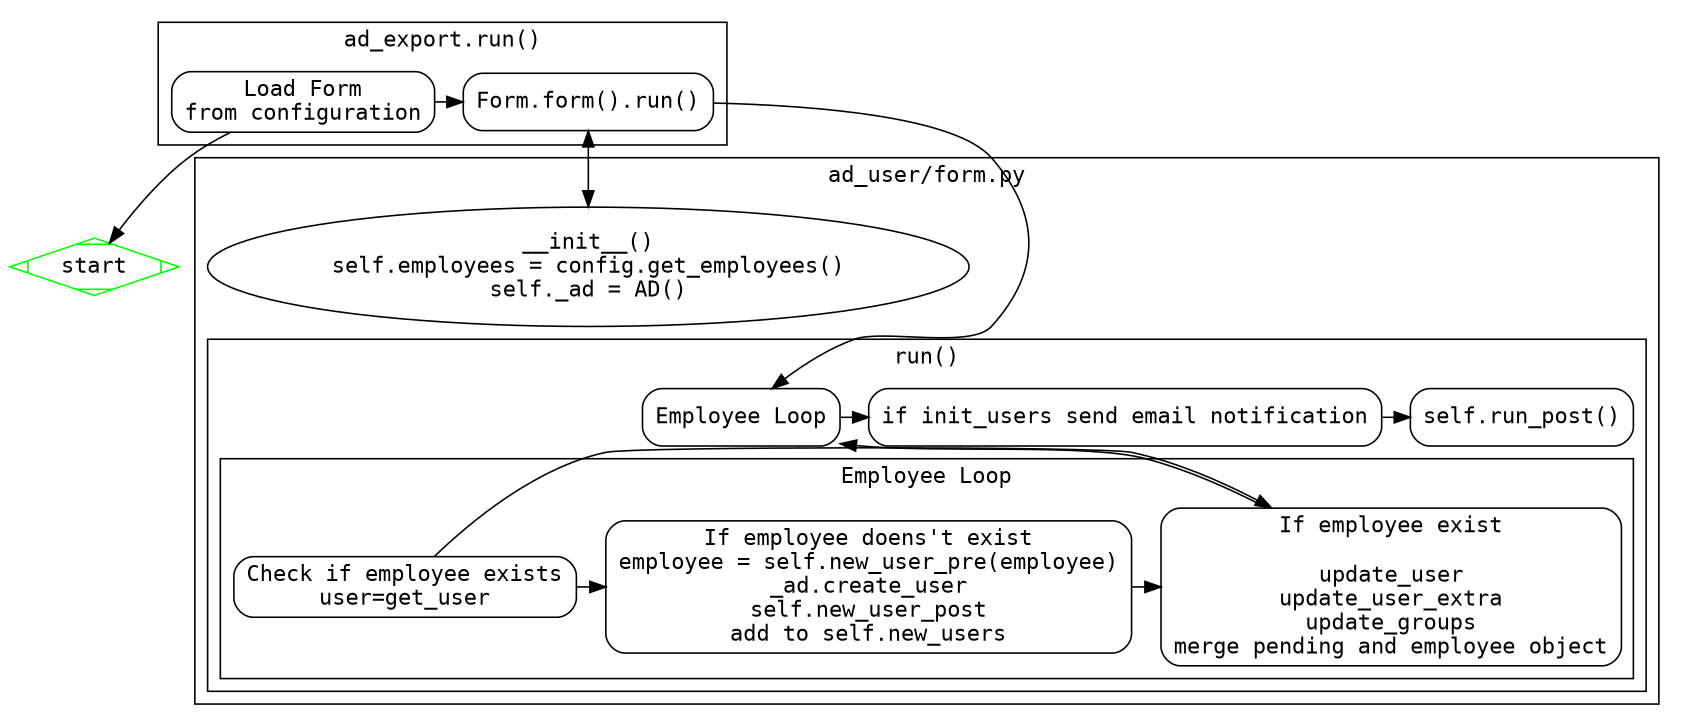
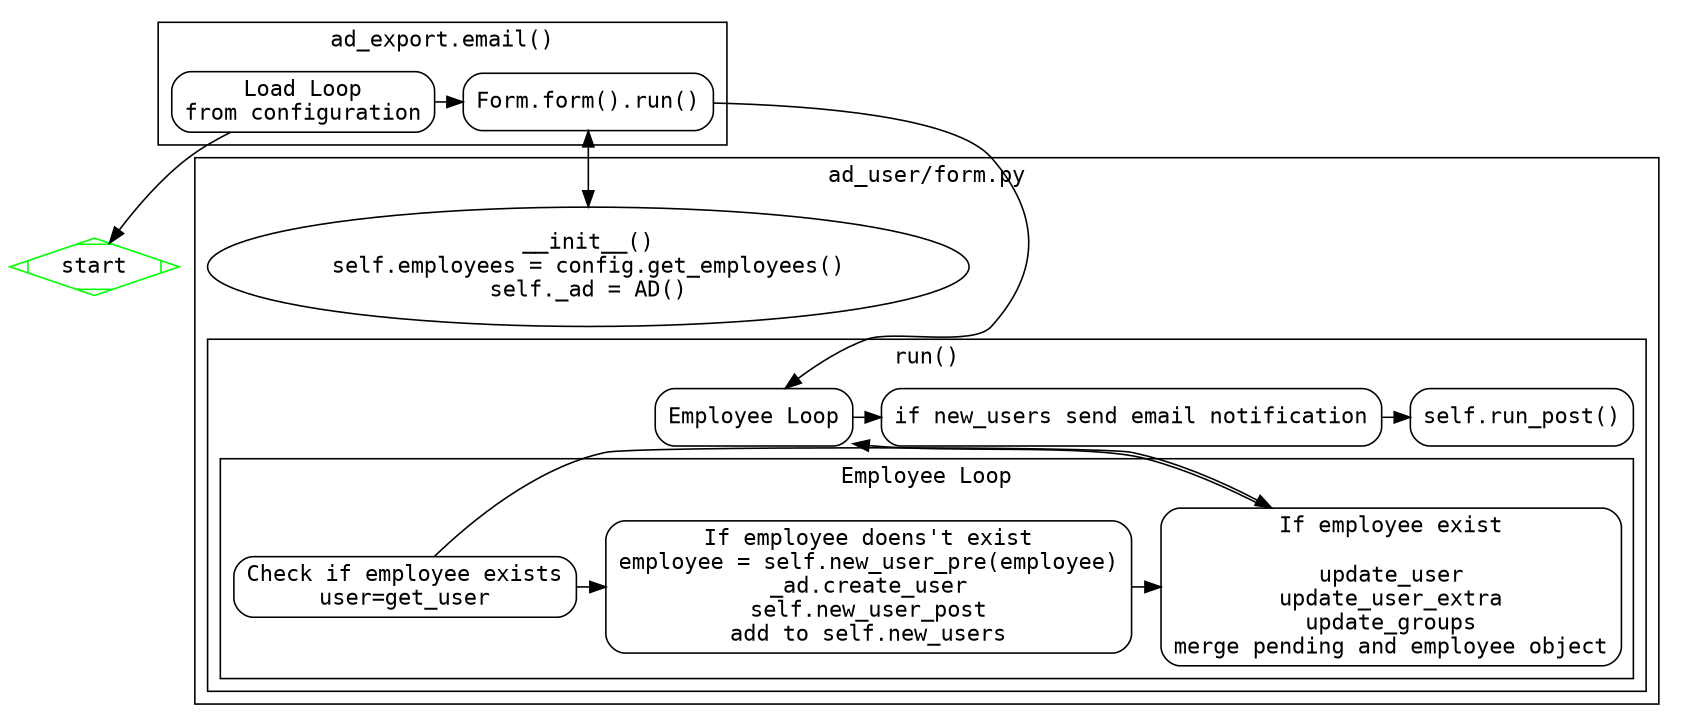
cluster "ad_export.run()": label "ad_export.run()" -> "ad_export.email()"
node "Load Form from configuration": label "Load Form from configuration" -> "Load Loop from configuration"
node "if init_users send email notification": label "if init_users send email notification" -> "if new_users send email notification"
